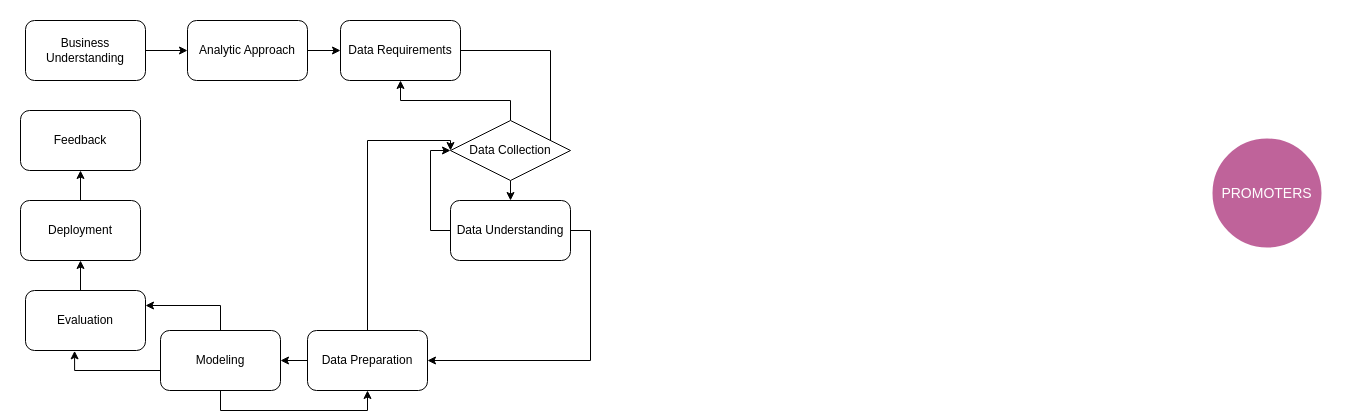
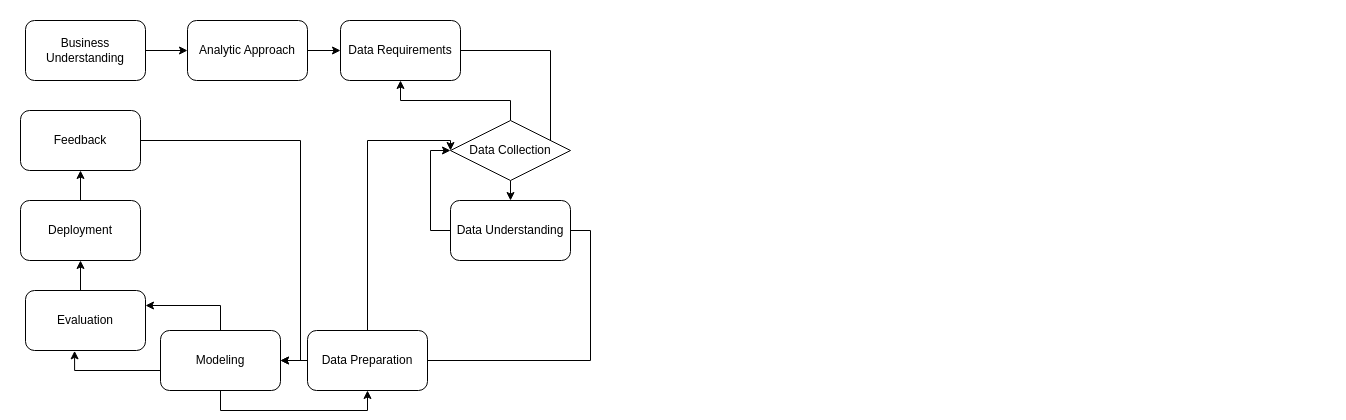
edge "Feedback" -> "Modeling": added
node "PROMOTERS": removed
edge "Data Understanding" -> "Data Preparation": arrowhead classic -> none
